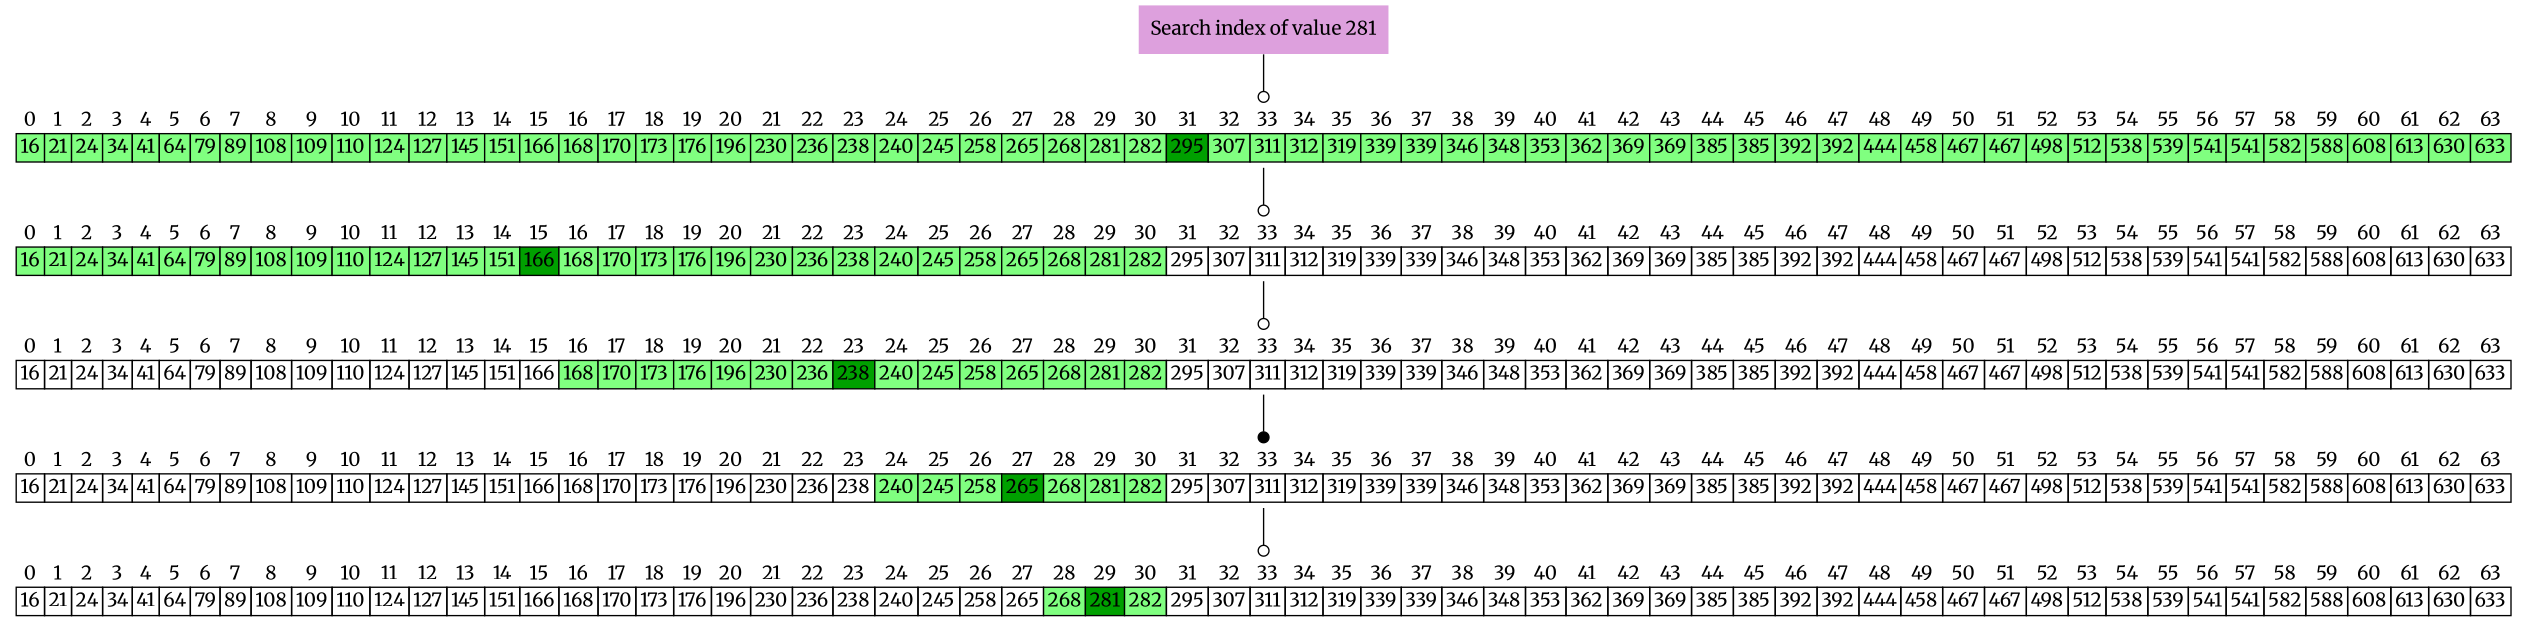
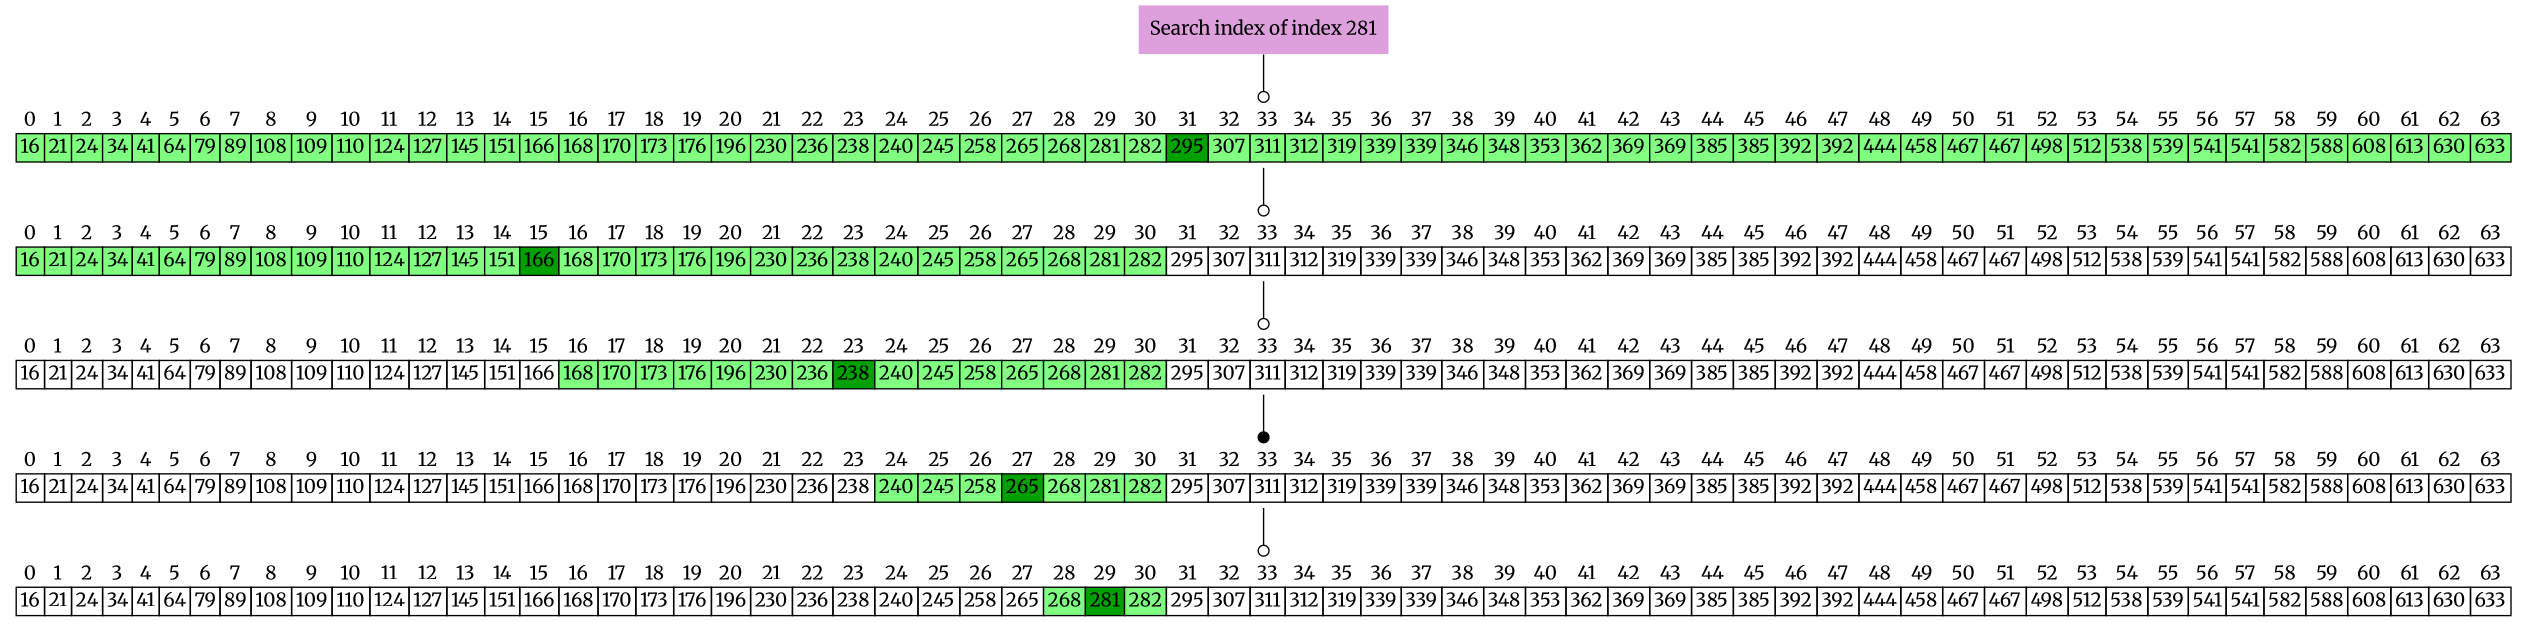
node "Search index of value 281": label "Search index of value 281" -> "Search index of index 281"
